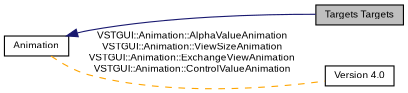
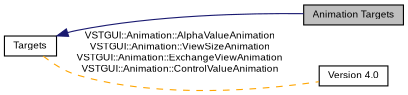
node "Targets Targets": label "Targets Targets" -> "Animation Targets"
node "Animation": label "Animation" -> "Targets"
